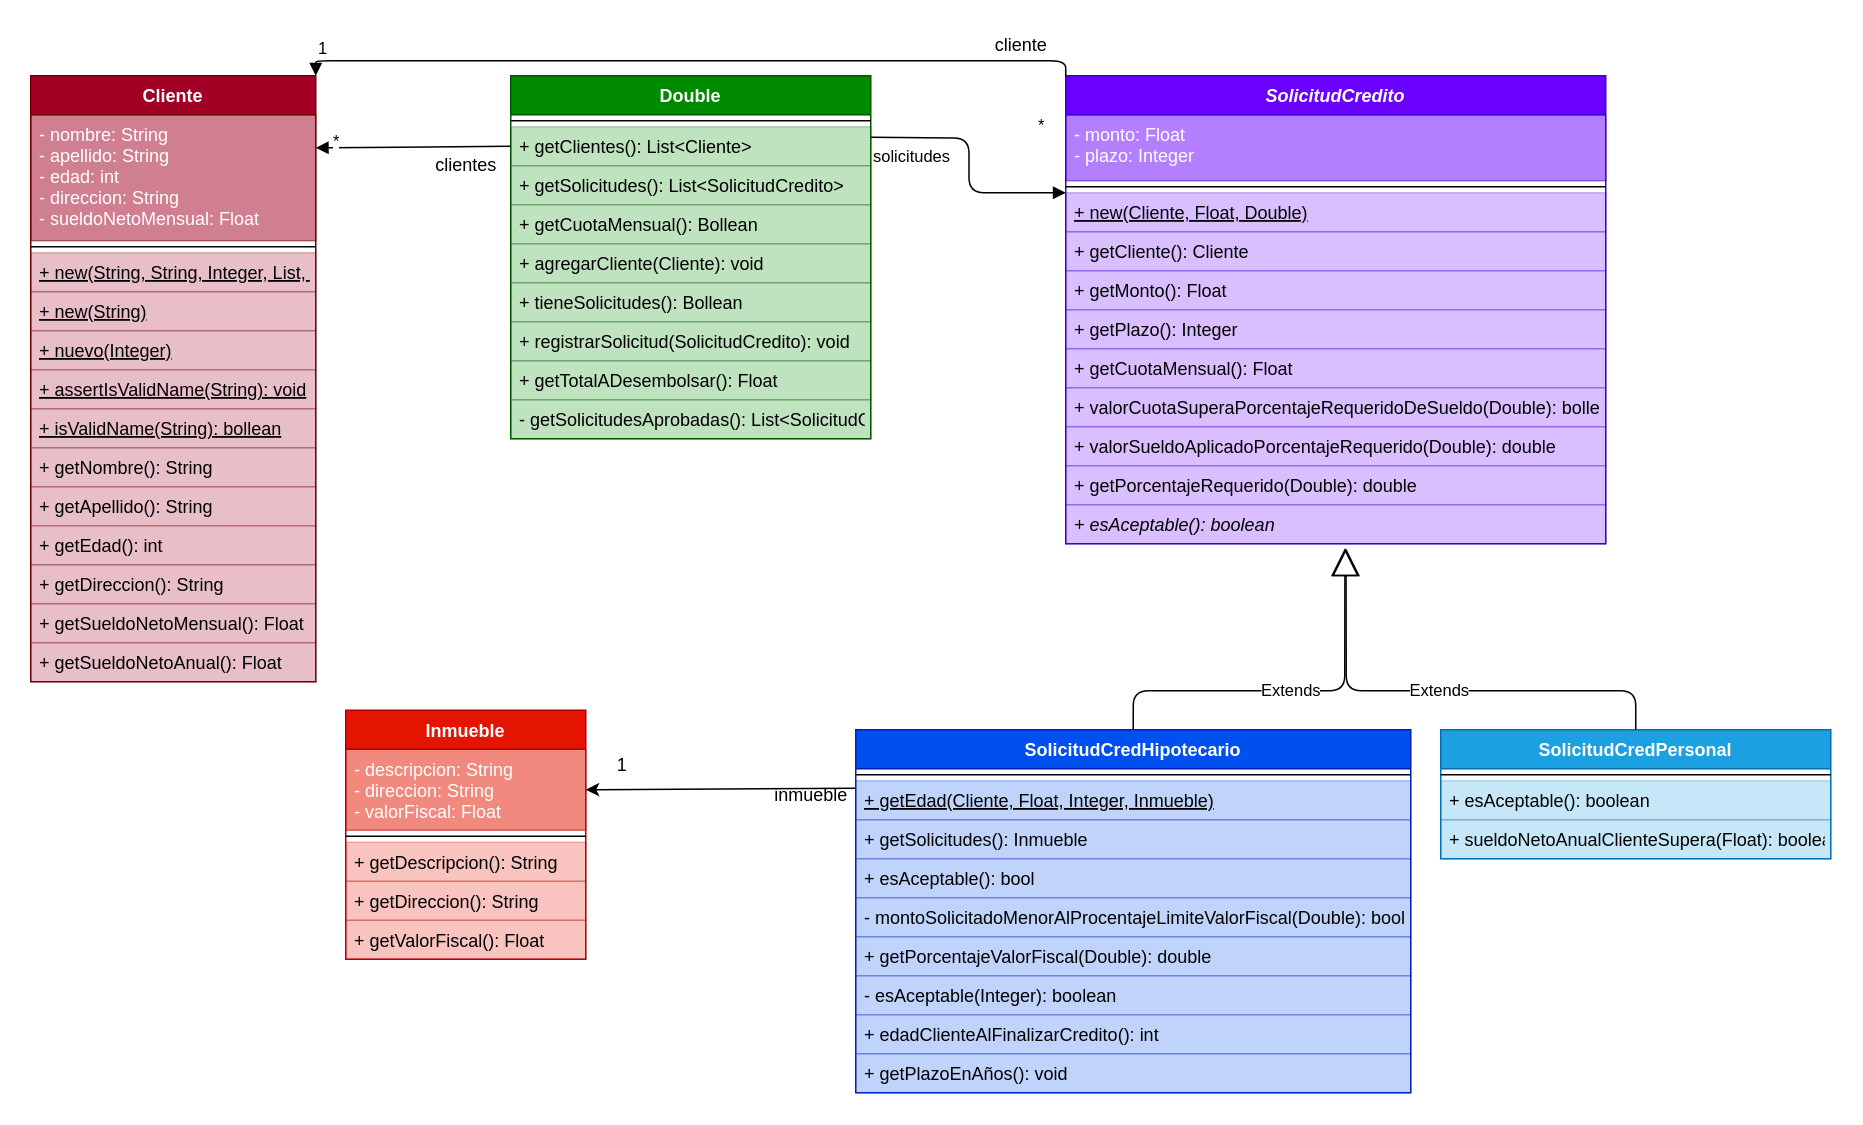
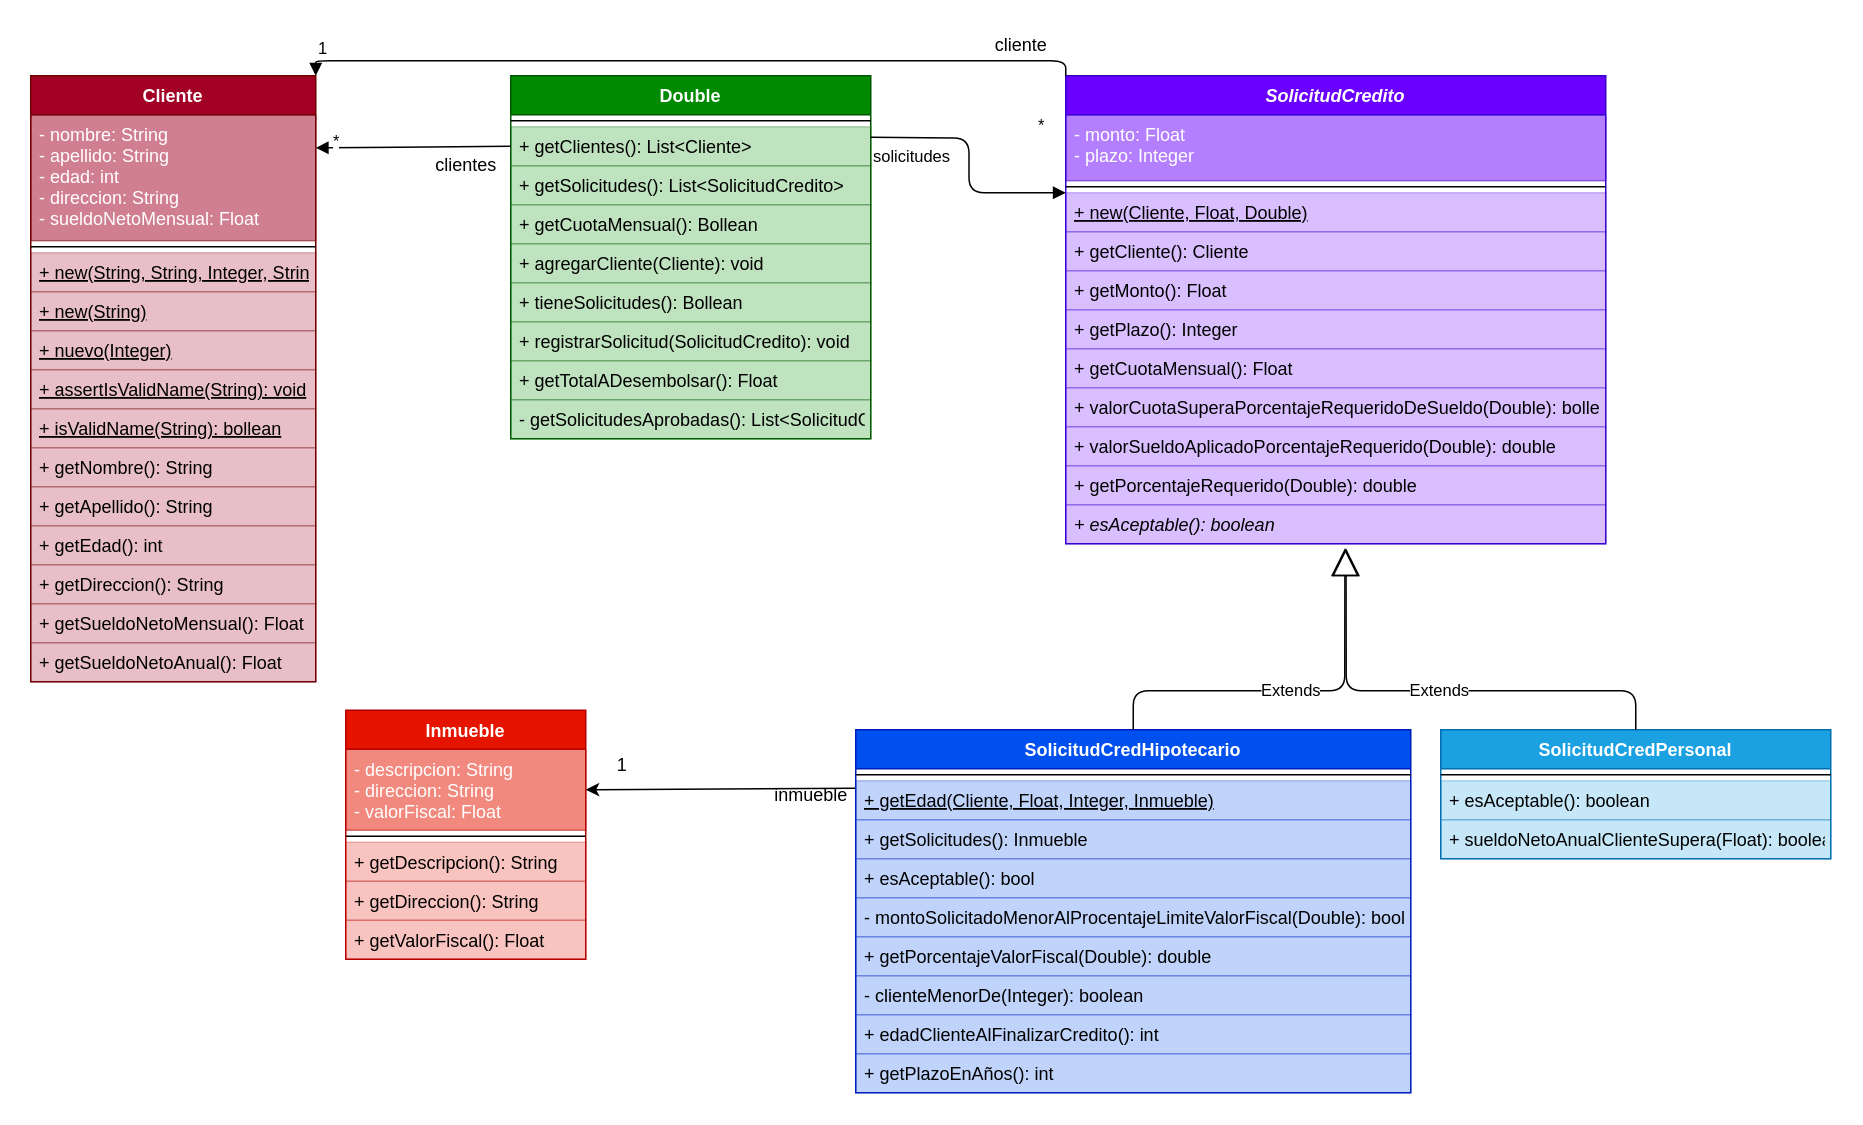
node "+ new(String, String, Integer, List, Float)": label "+ new(String, String, Integer, List, Float)" -> "+ new(String, String, Integer, String, Float)"
node "- esAceptable(Integer): boolean": label "- esAceptable(Integer): boolean" -> "- clienteMenorDe(Integer): boolean"
node "+ getPlazoEnAños(): void": label "+ getPlazoEnAños(): void" -> "+ getPlazoEnAños(): int"
